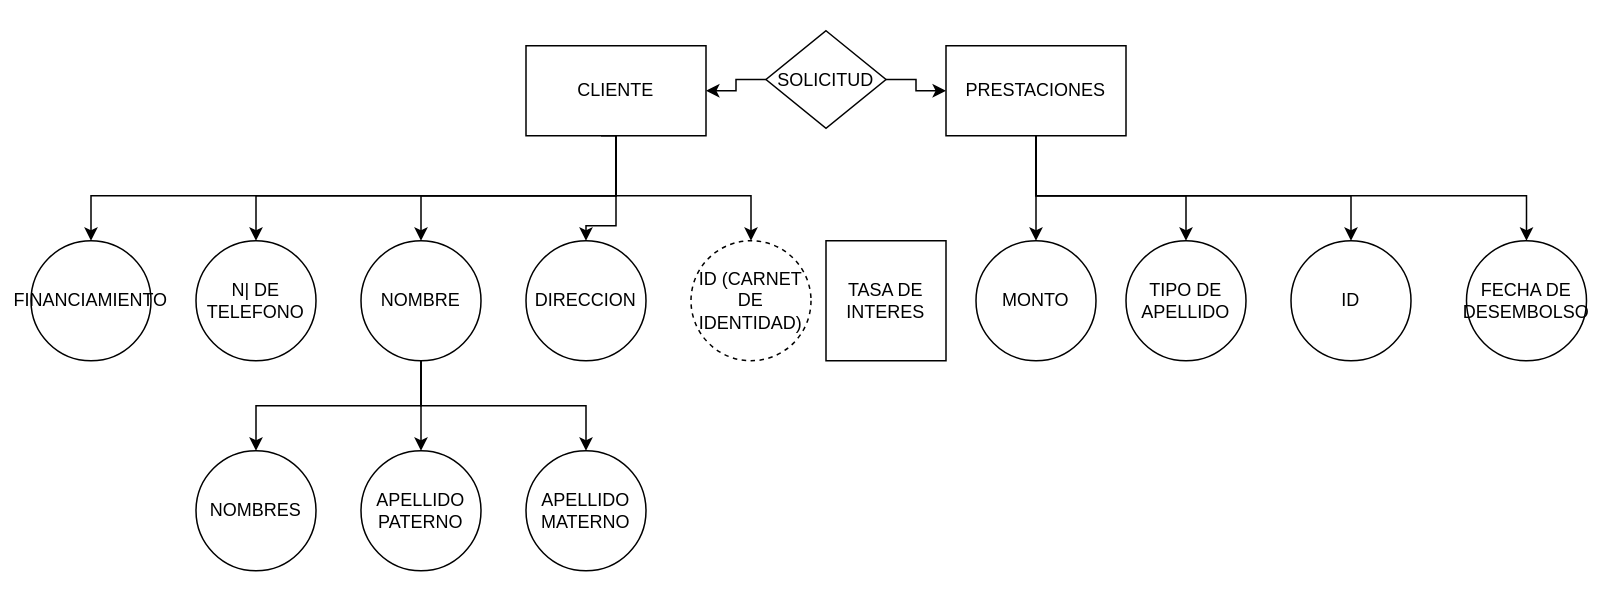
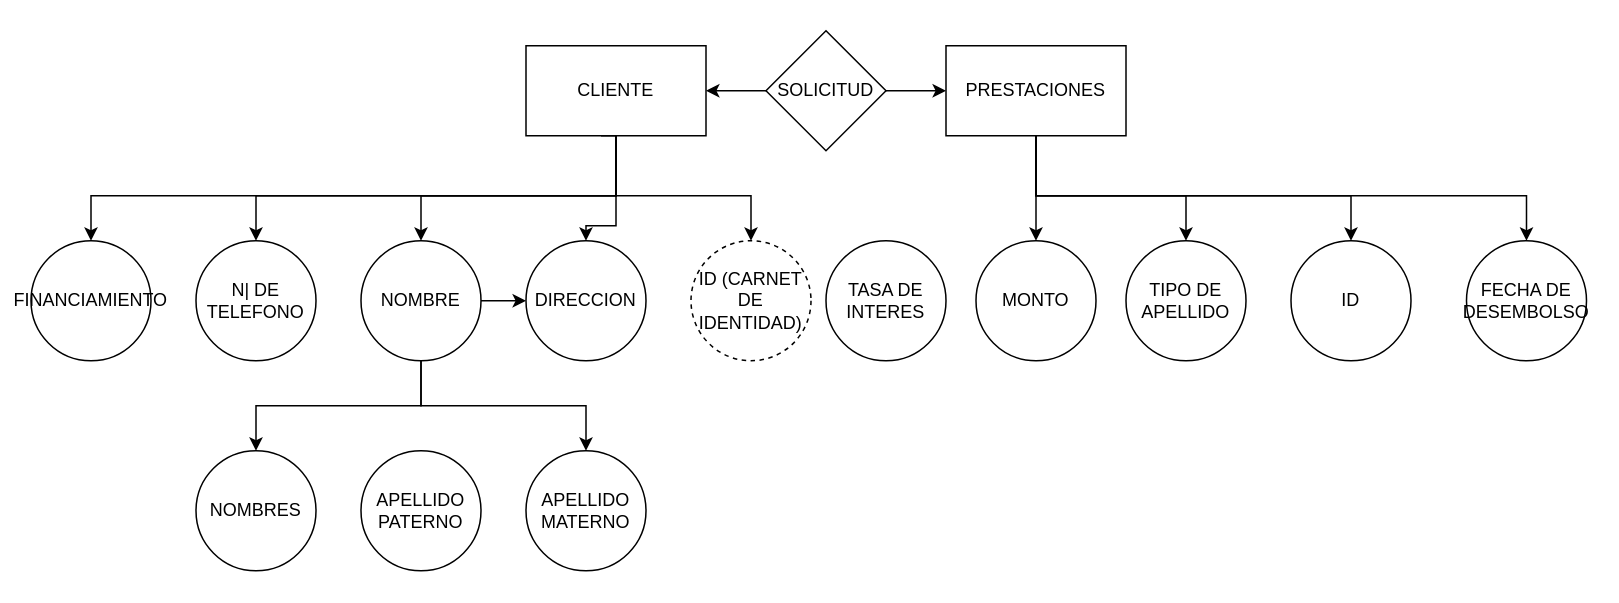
node "SOLICITUD": size 120x98 -> 120x120
node "TASA DE INTERES": shape rectangle -> ellipse
edge "NOMBRE" -> "APELLIDO PATERNO": now "NOMBRE" -> "DIRECCION"
